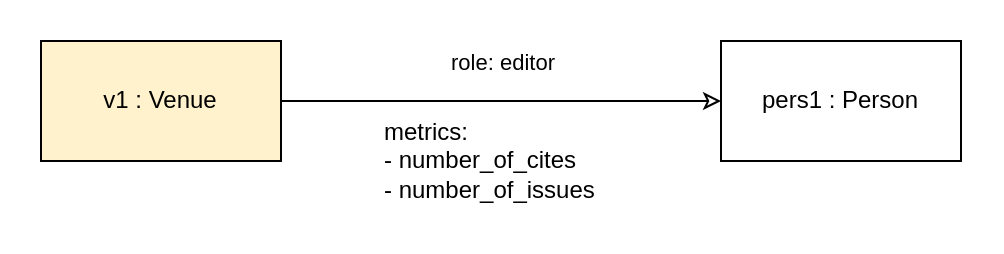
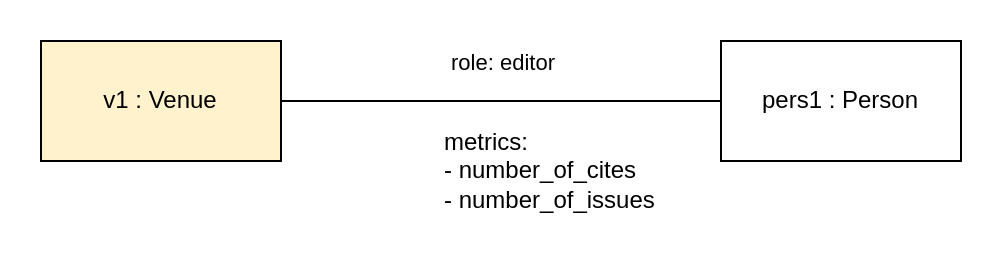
edge "v1 : Venue" -> "pers1 : Person": arrowhead classic -> none
node "metrics: - number_of_cites - number_of_issues": moved (501, 161) -> (561, 171)
